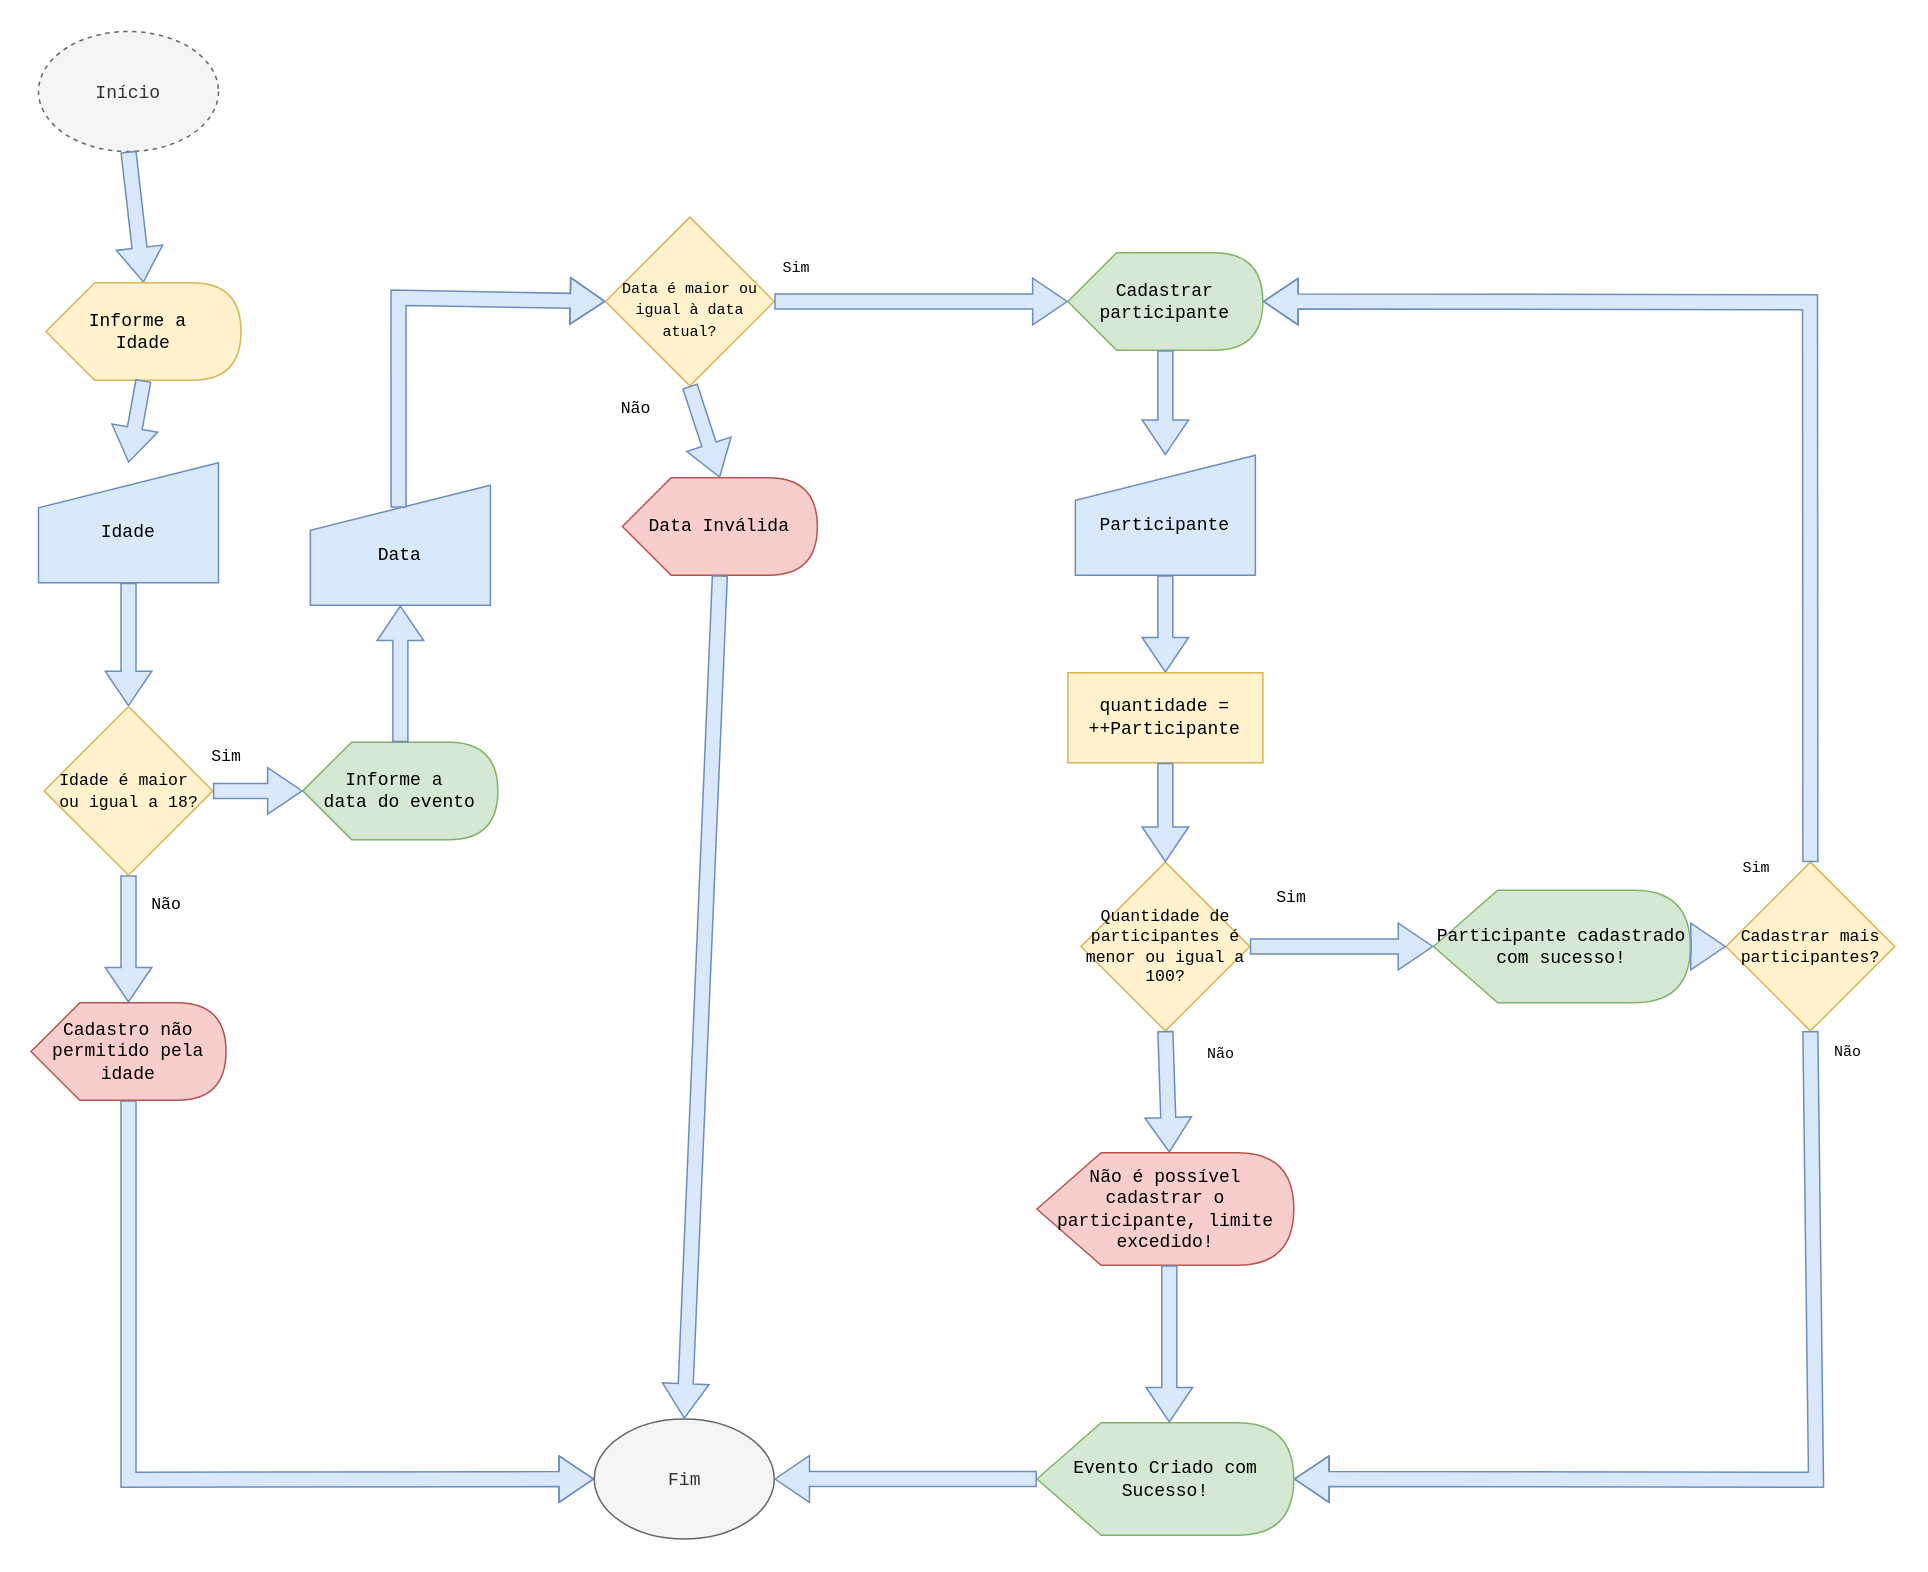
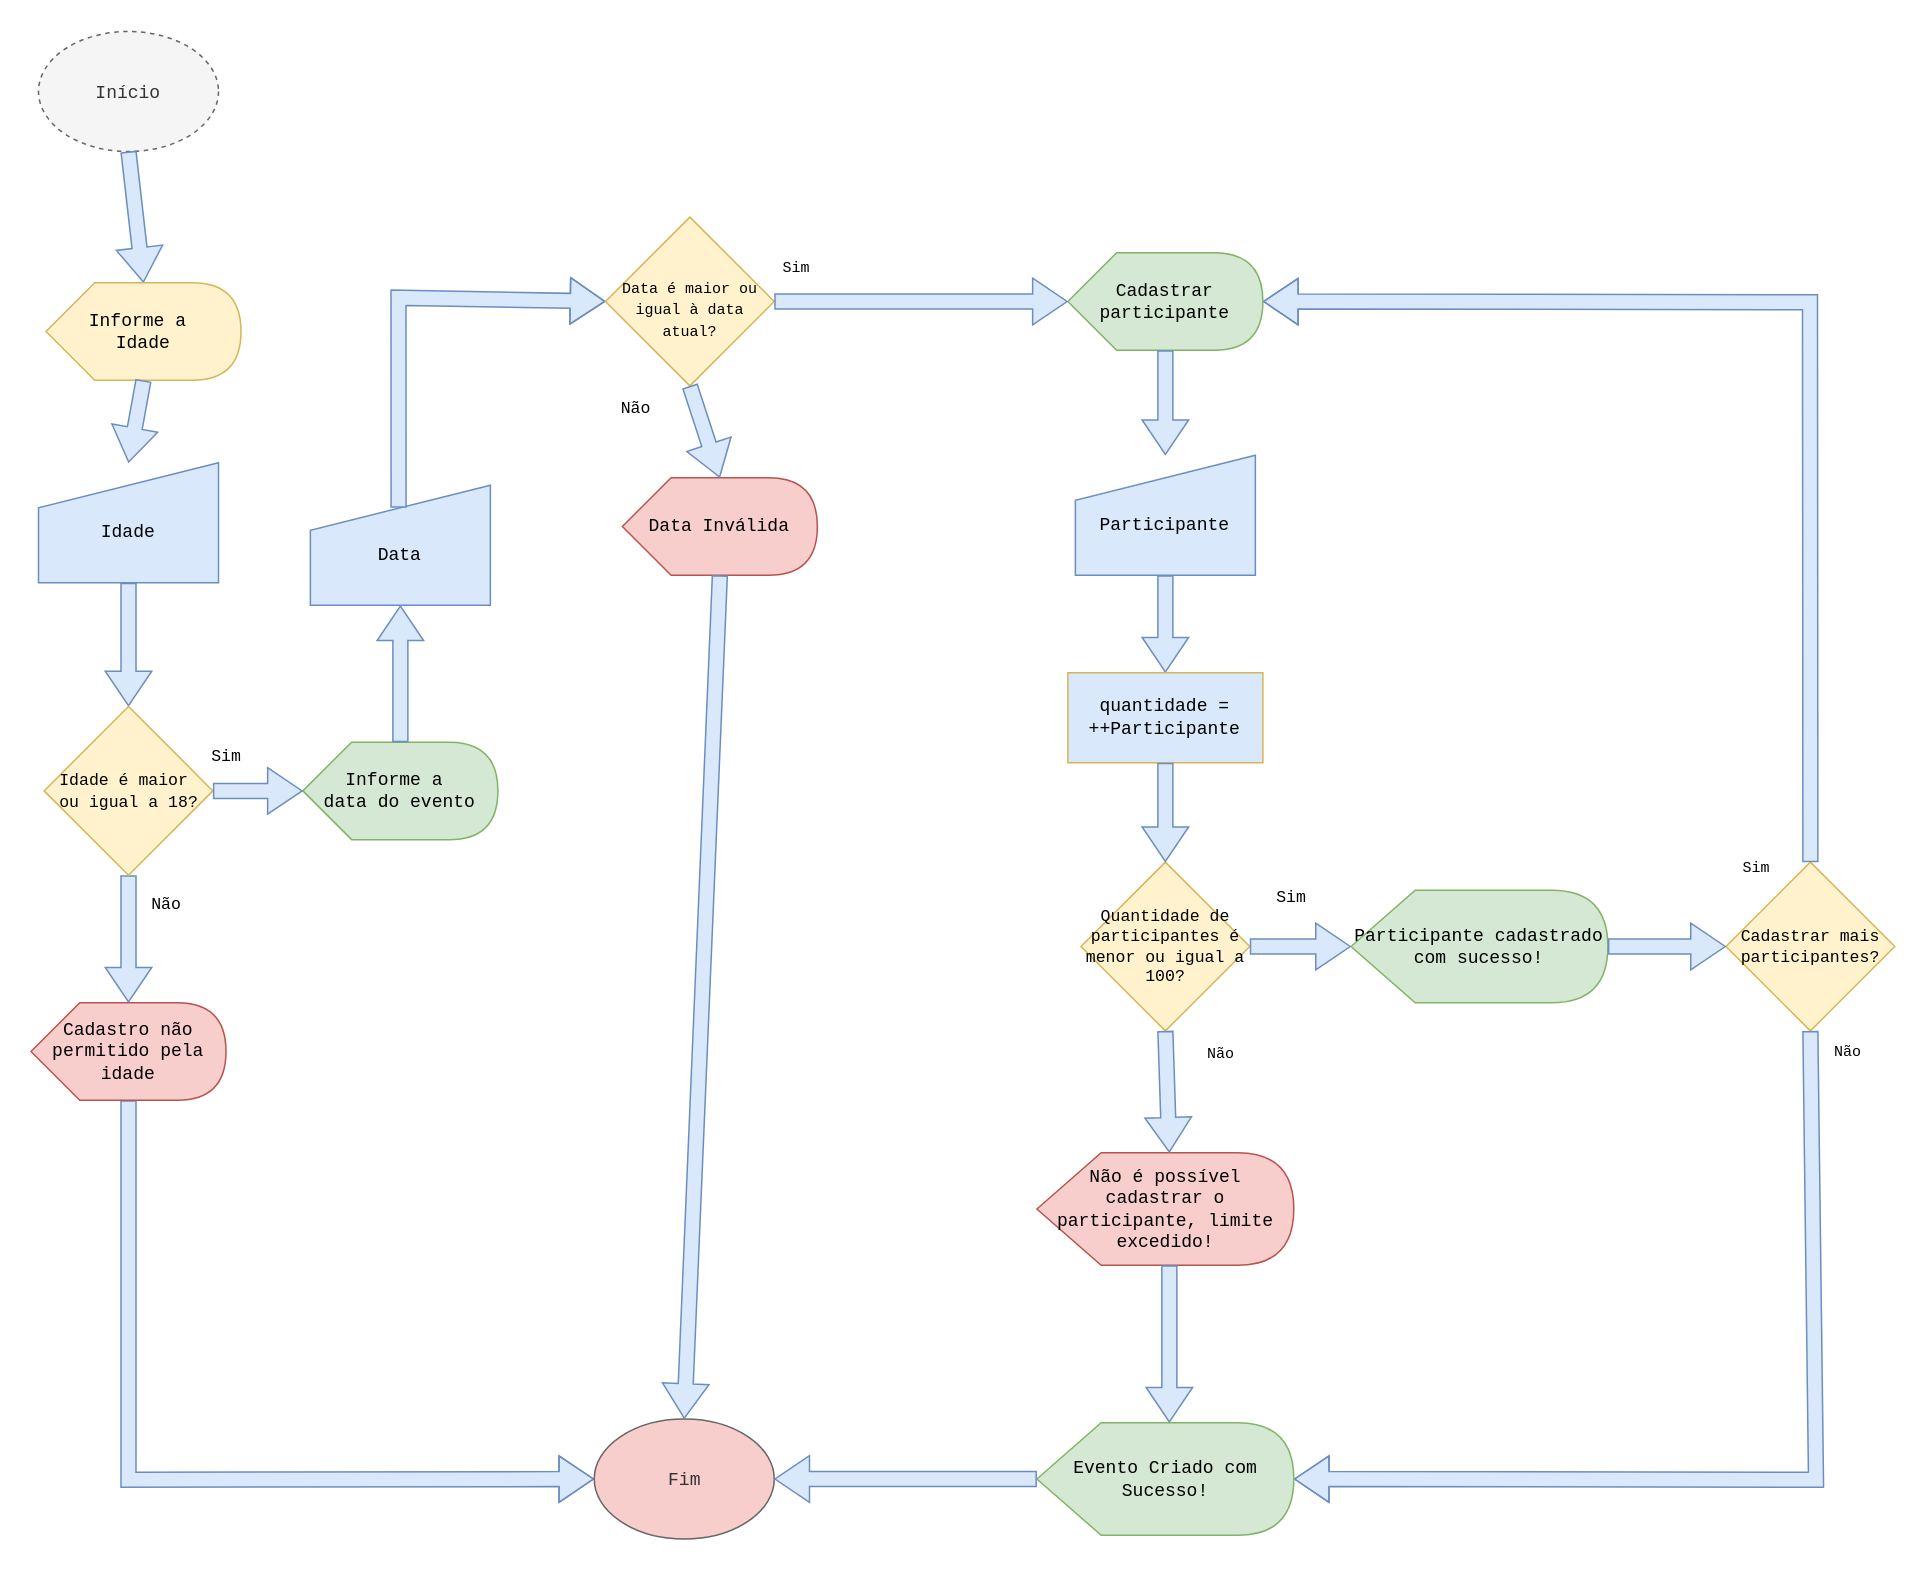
node "quantidade = ++Participante": fillcolor #fff2cc -> #dae8fc
node "Participante cadastrado com sucesso!": moved (1562, 947) -> (1479, 947)
node "Fim": fillcolor #f5f5f5 -> #f8cecc
